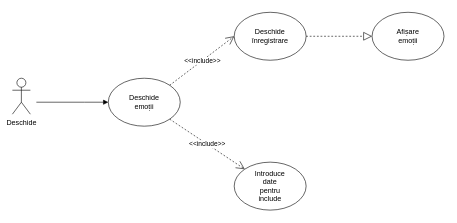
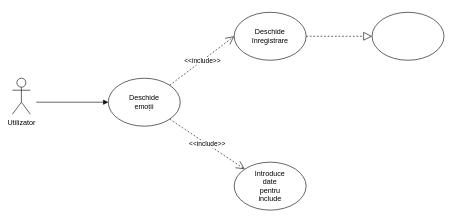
node "Afișare emoții": removed
node "Deschide": label "Deschide" -> "Utilizator"
